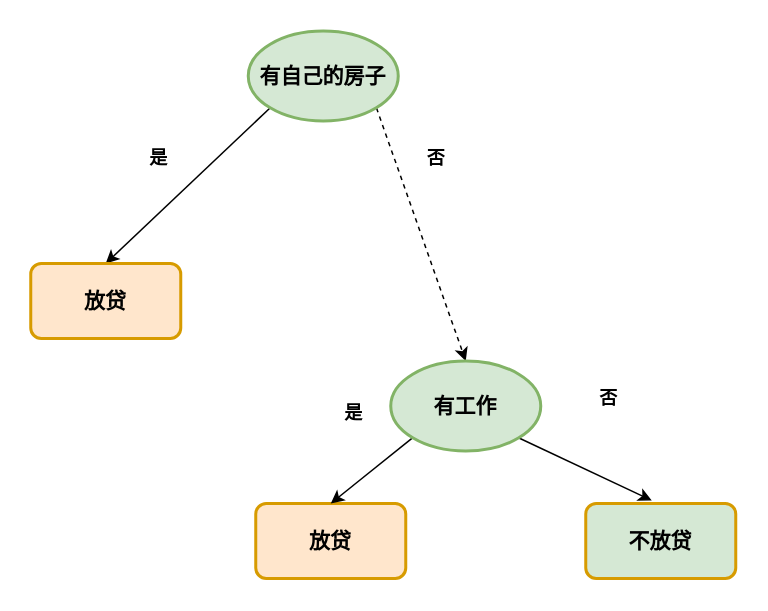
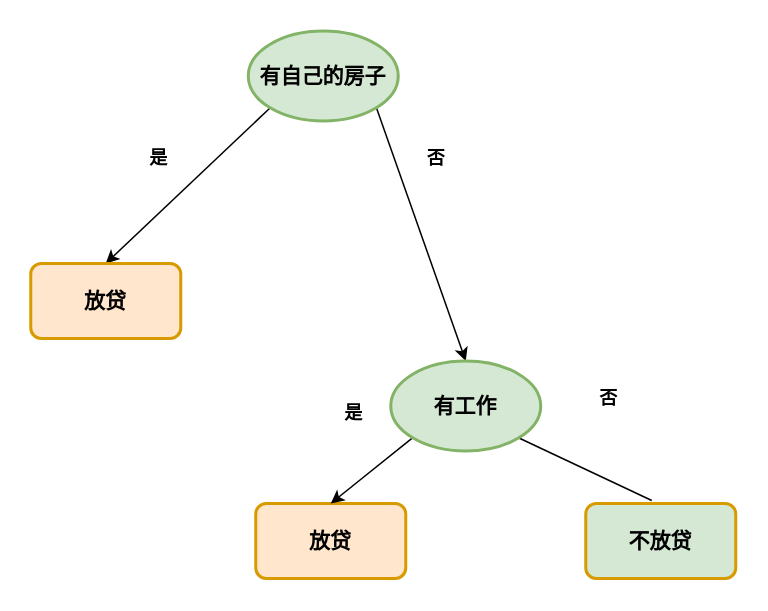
edge "有自己的房子" -> "有工作": style dashed -> solid
edge "有工作" -> "不放贷": arrowhead classic -> none
